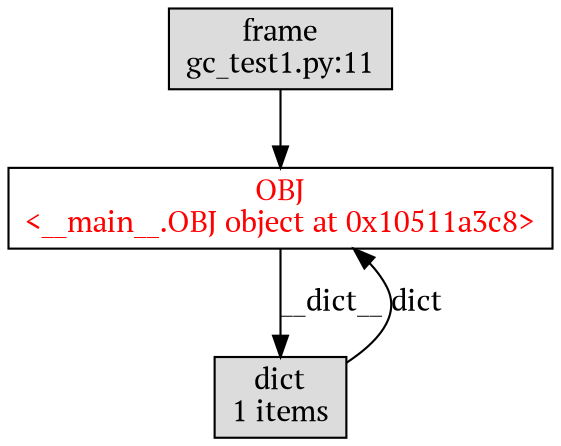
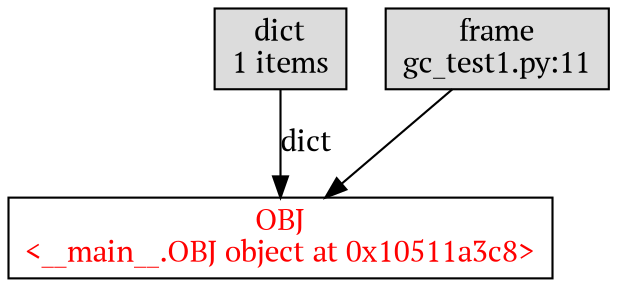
edge "OBJ <__main__.OBJ object at 0x10511a3c8>" -> "dict 1 items": removed, label "__dict__"
